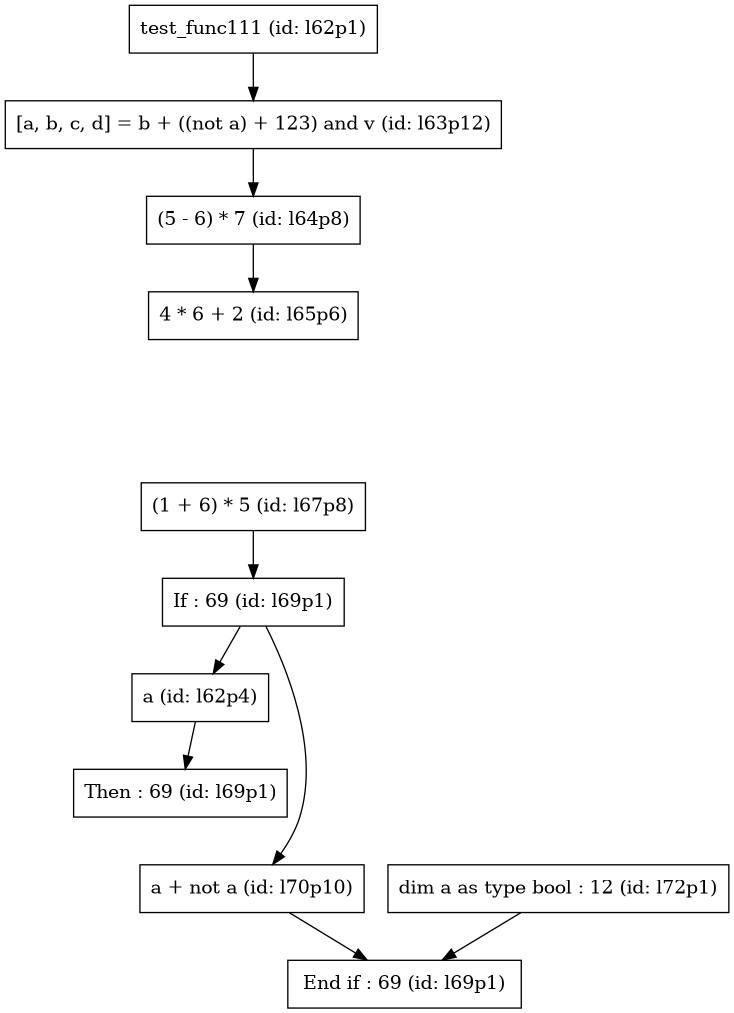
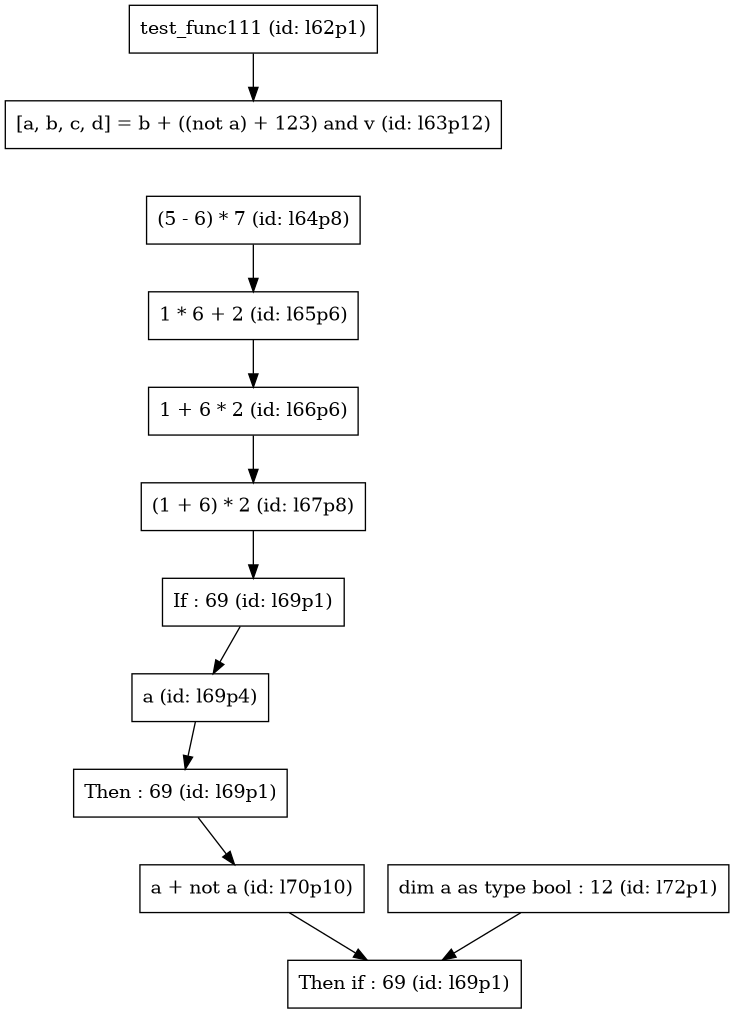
edge "[a, b, c, d] = b + ((not a) + 123) and v (id: l63p12)" -> "(5 - 6) * 7 (id: l64p8)": removed
node "4 * 6 + 2 (id: l65p6)": label "4 * 6 + 2 (id: l65p6)" -> "1 * 6 + 2 (id: l65p6)"
node "1 + 6 * 2 (id: l66p6)": added
node "(1 + 6) * 5 (id: l67p8)": label "(1 + 6) * 5 (id: l67p8)" -> "(1 + 6) * 2 (id: l67p8)"
node "a (id: l62p4)": label "a (id: l62p4)" -> "a (id: l69p4)"
edge "If : 69 (id: l69p1)" -> "a + not a (id: l70p10)": now "Then : 69 (id: l69p1)" -> "a + not a (id: l70p10)"
node "End if : 69 (id: l69p1)": label "End if : 69 (id: l69p1)" -> "Then if : 69 (id: l69p1)"
